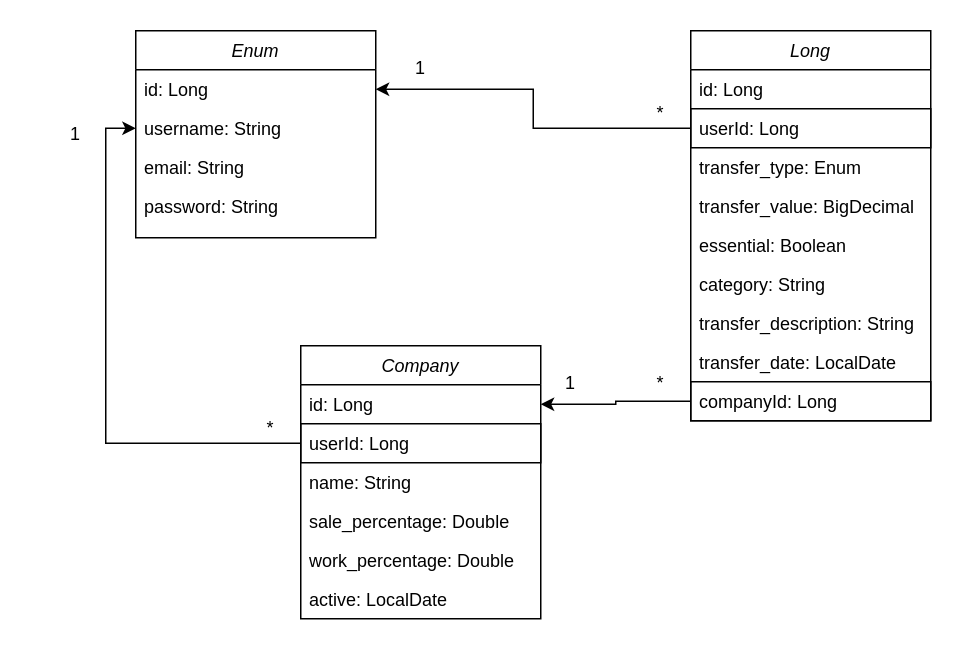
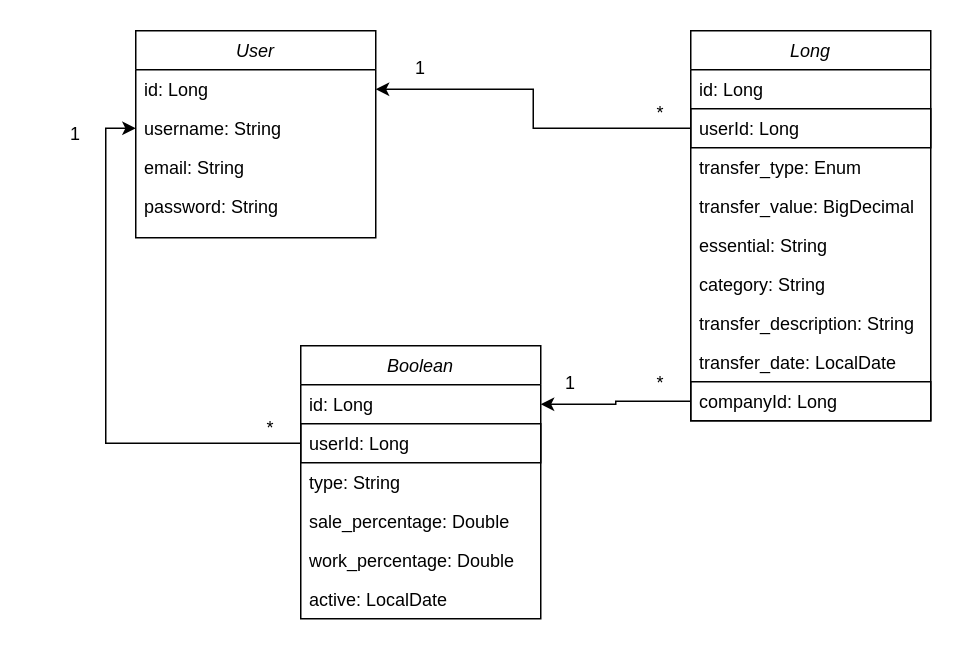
node "Enum": label "Enum" -> "User"
node "essential: Boolean": label "essential: Boolean" -> "essential: String"
node "Company": label "Company" -> "Boolean"
node "name: String": label "name: String" -> "type: String"
